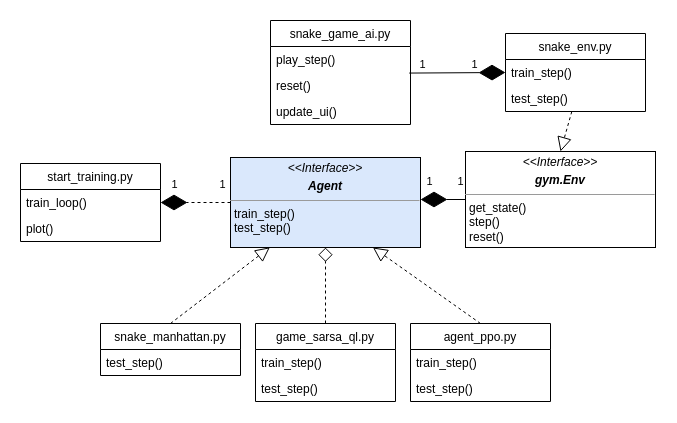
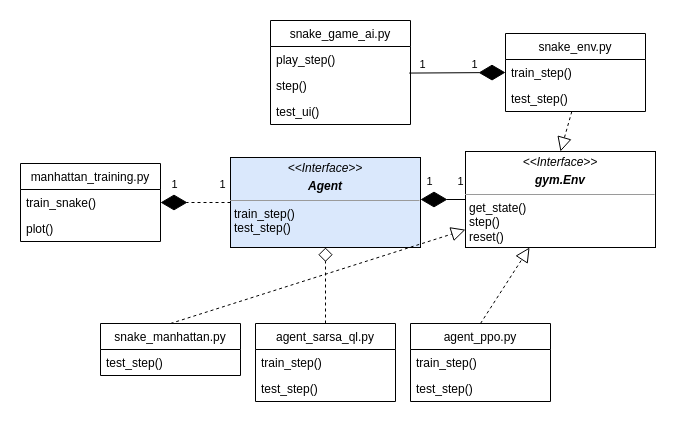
node "reset()": label "reset()" -> "step()"
node "update_ui()": label "update_ui()" -> "test_ui()"
node "start_training.py": label "start_training.py" -> "manhattan_training.py"
node "train_loop()": label "train_loop()" -> "train_snake()"
edge "snake_manhattan.py" -> "<<Interface>> Agent train_step() test_step()": now "snake_manhattan.py" -> "<<Interface>> gym.Env get_state() step() reset()"
edge "agent_ppo.py" -> "<<Interface>> Agent train_step() test_step()": now "agent_ppo.py" -> "<<Interface>> gym.Env get_state() step() reset()"
node "game_sarsa_ql.py": label "game_sarsa_ql.py" -> "agent_sarsa_ql.py"
